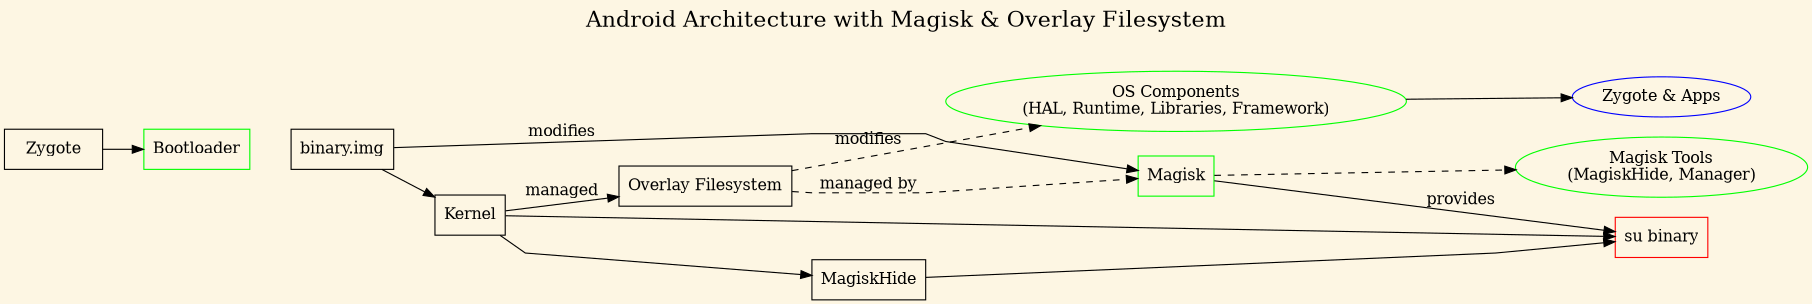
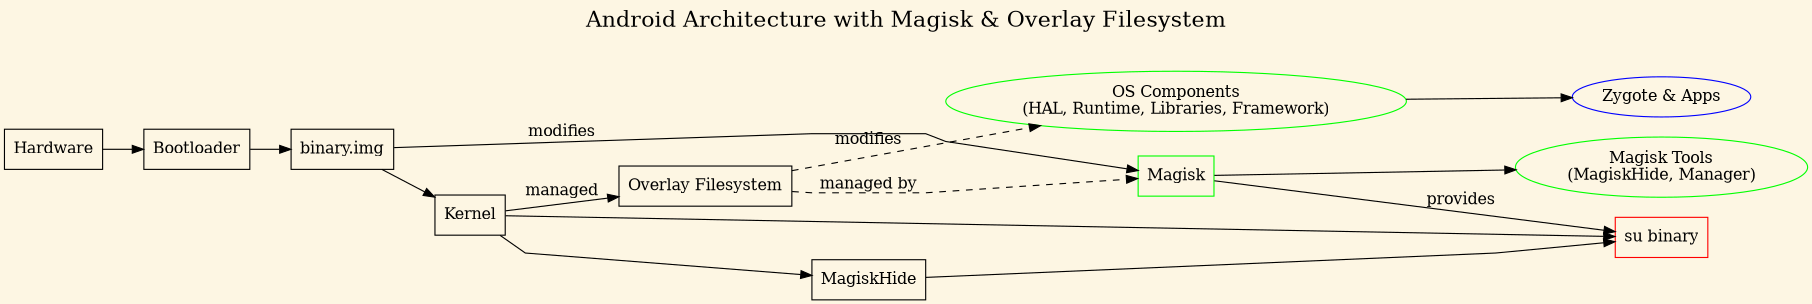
node "Zygote": label "Zygote" -> "Hardware"
node "Bootloader": color green -> black
edge "Bootloader" -> "binary.img": added
edge "Magisk" -> "Magisk Tools (MagiskHide, Manager)": style dashed -> solid
